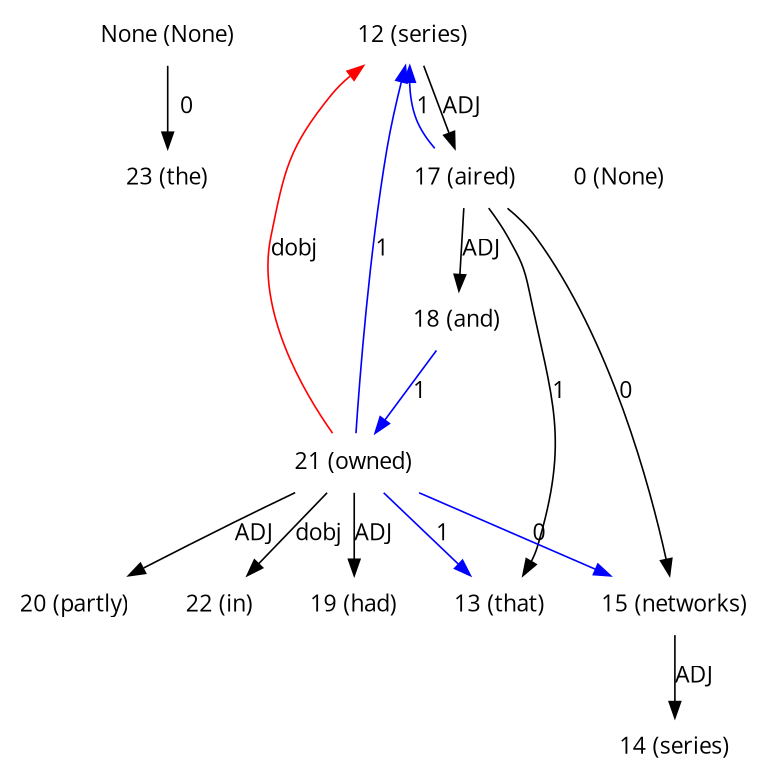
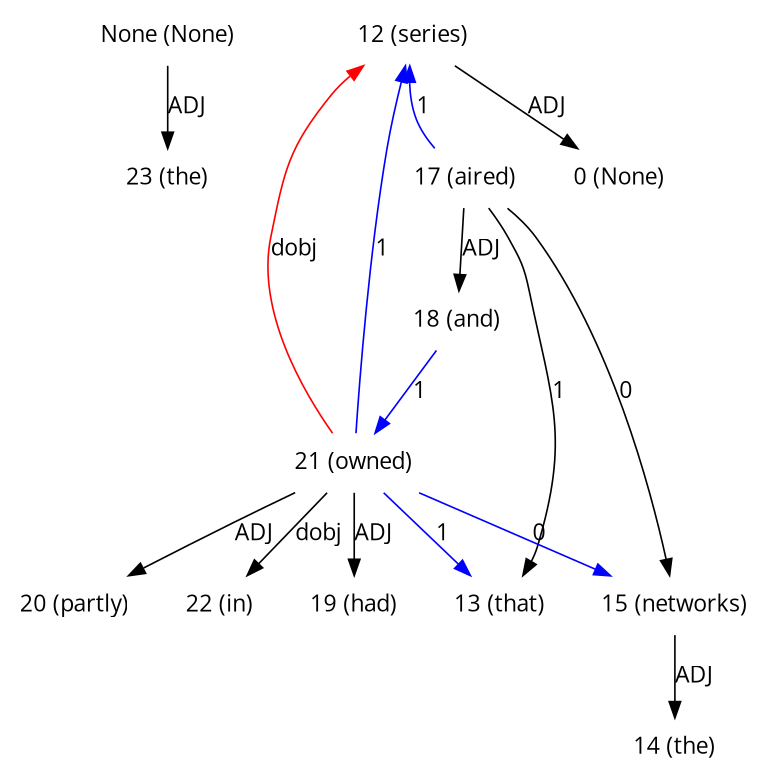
edge "12 (series)" -> "17 (aired)": now "12 (series)" -> "0 (None)"
edge "None (None)" -> "23 (the)": label "0" -> "ADJ"
node "14 (series)": label "14 (series)" -> "14 (the)"
